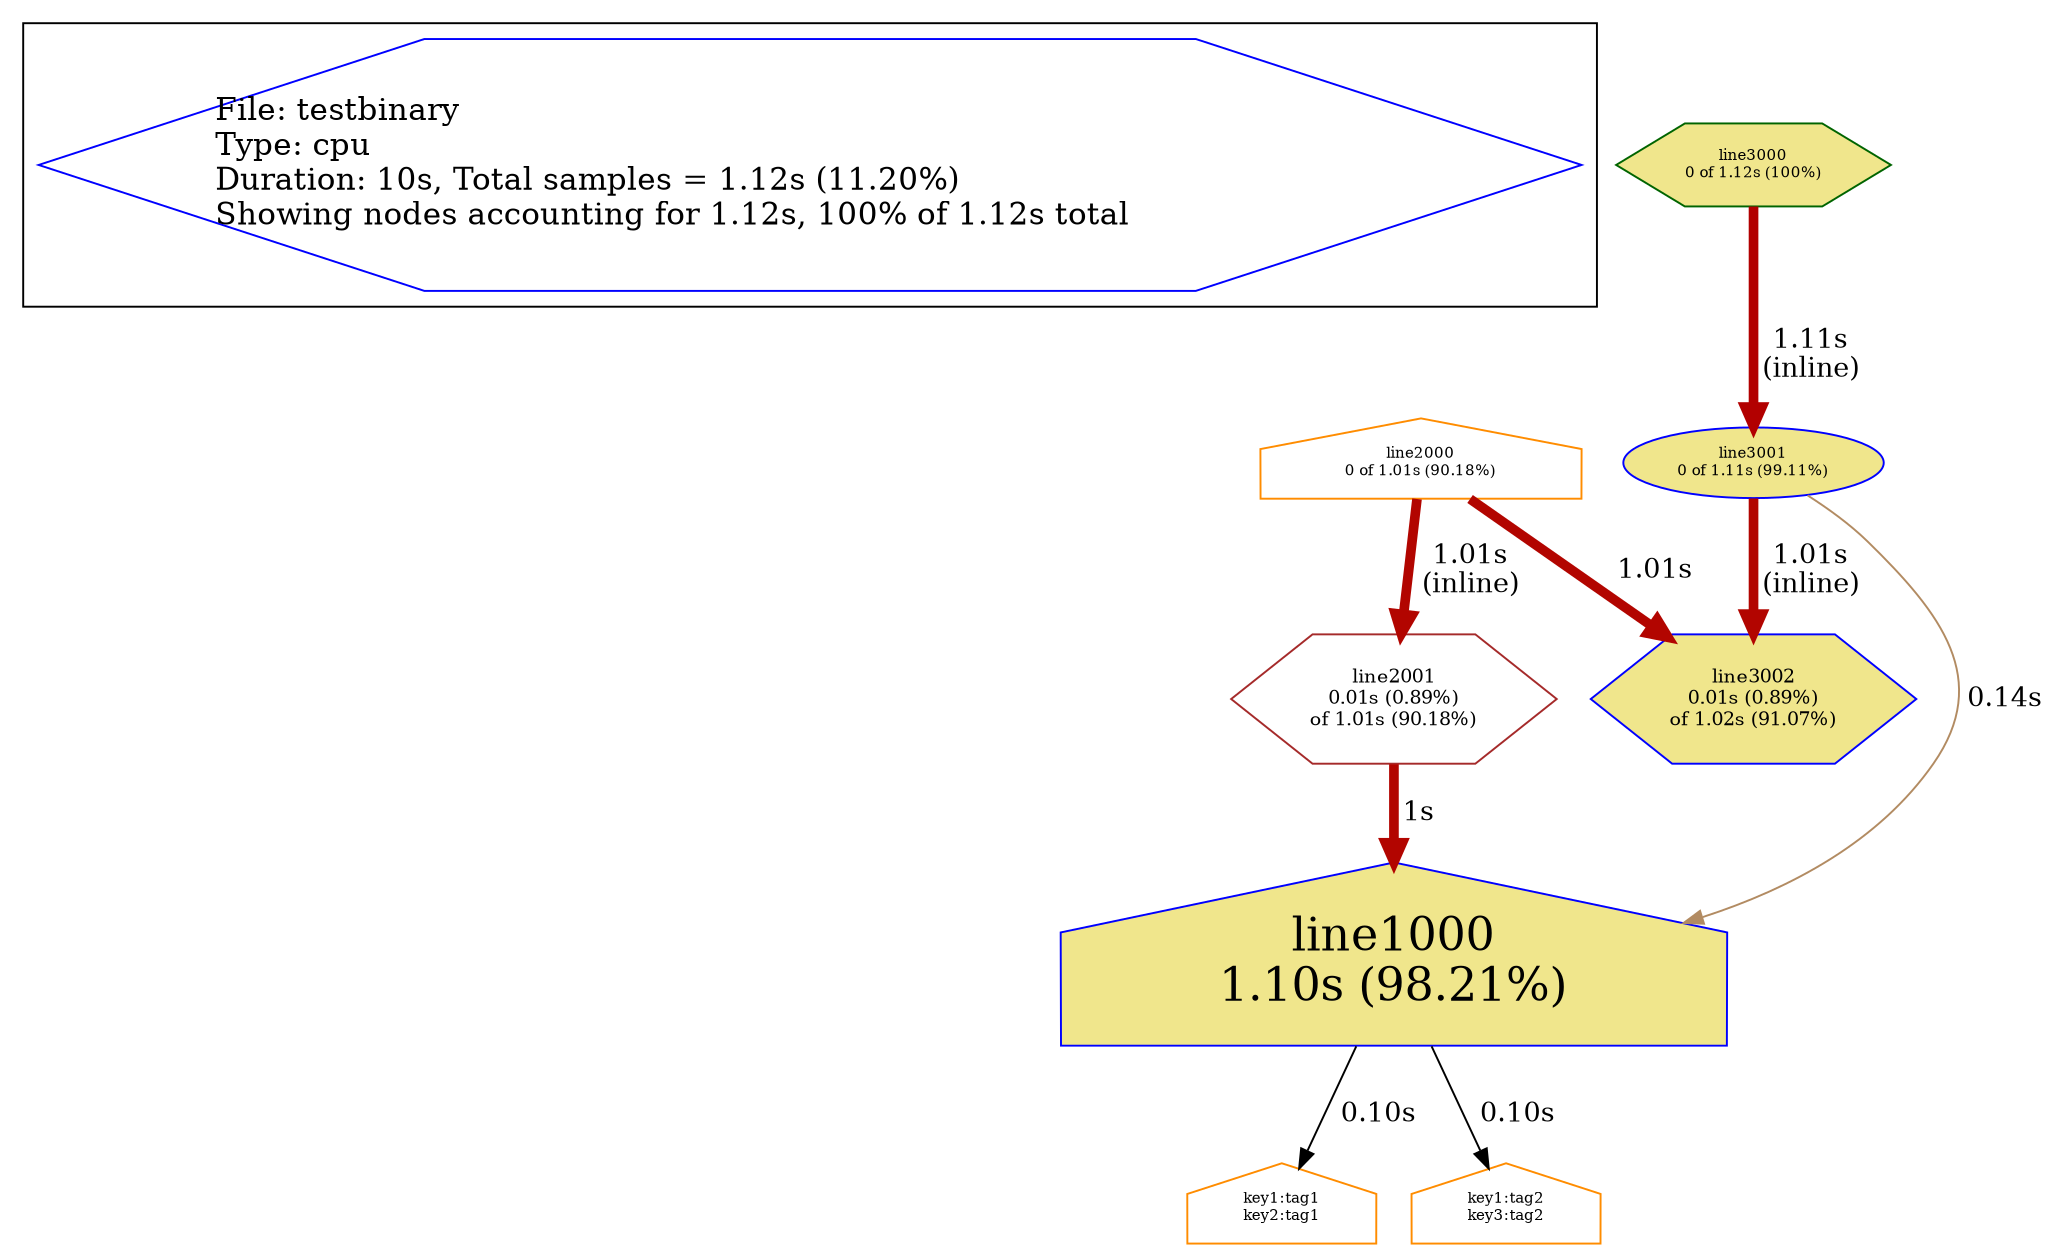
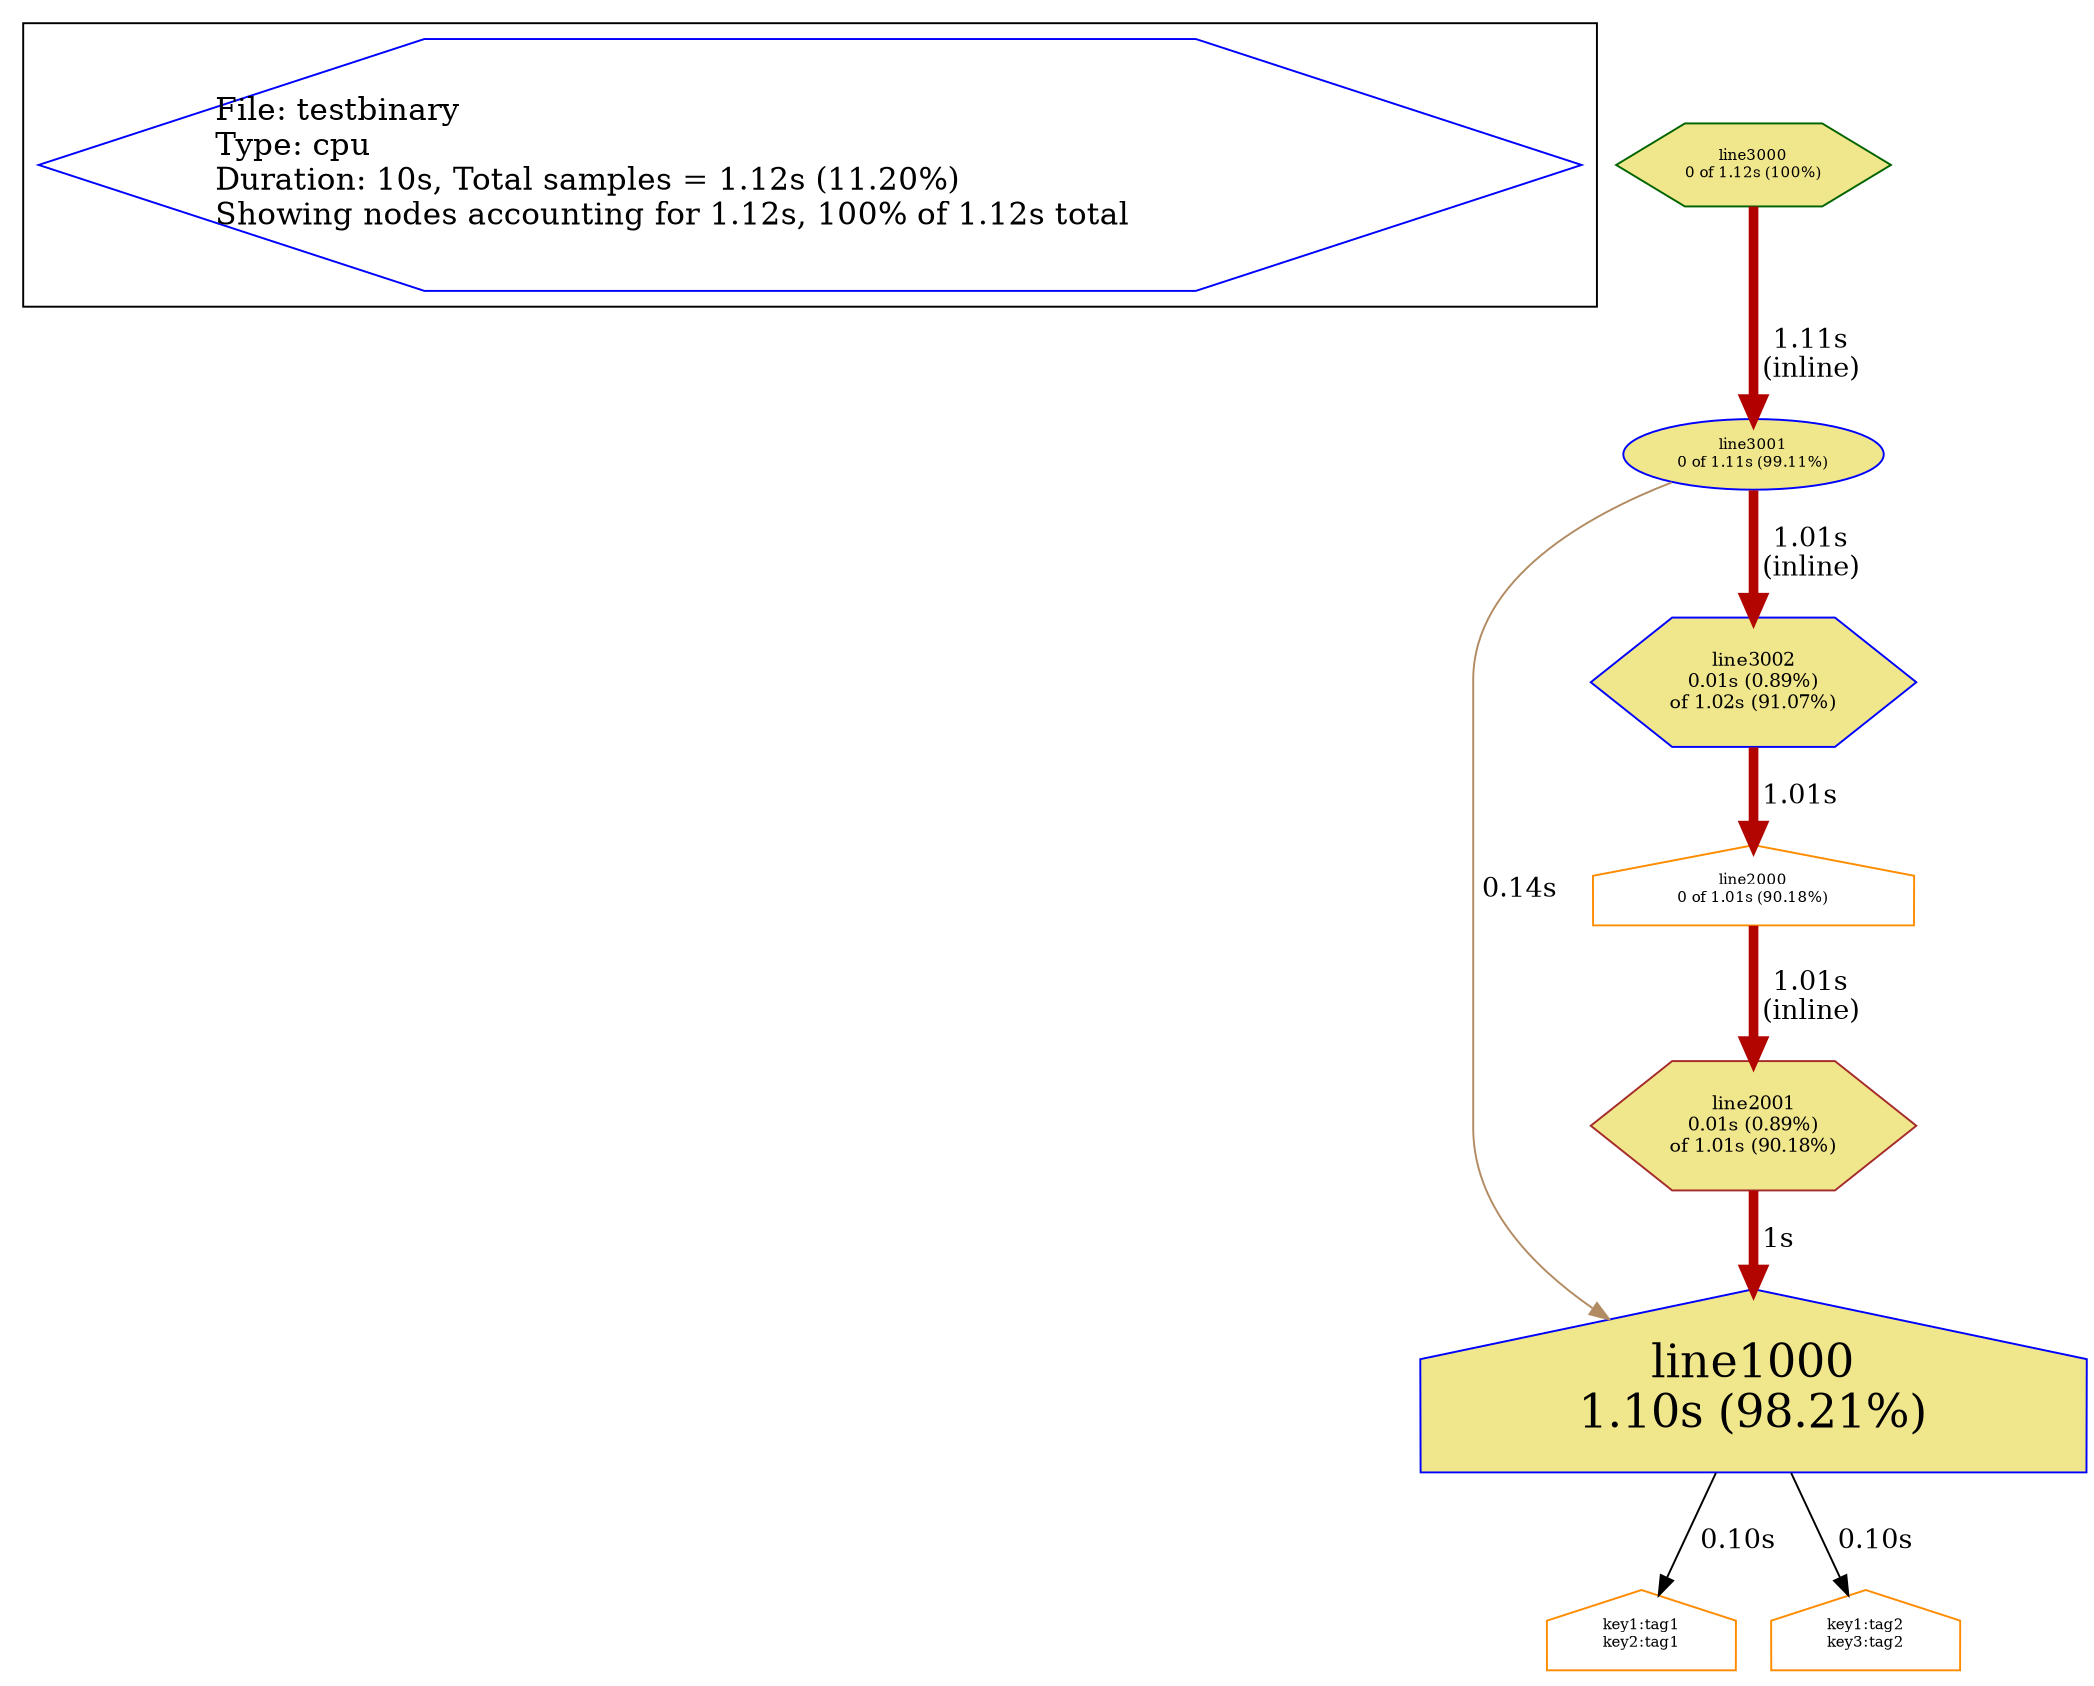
edge "line2000 0 of 1.01s (90.18%)" -> "line3002 0.01s (0.89%) of 1.02s (91.07%)": reversed
node "line2001 0.01s (0.89%) of 1.01s (90.18%)": fillcolor white -> khaki
